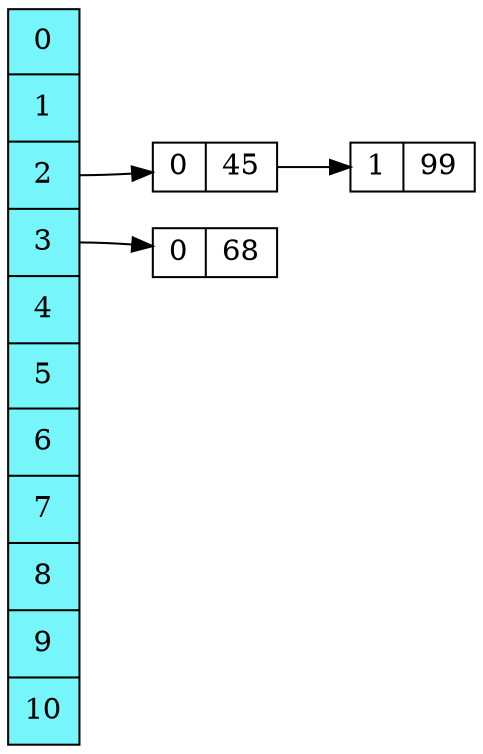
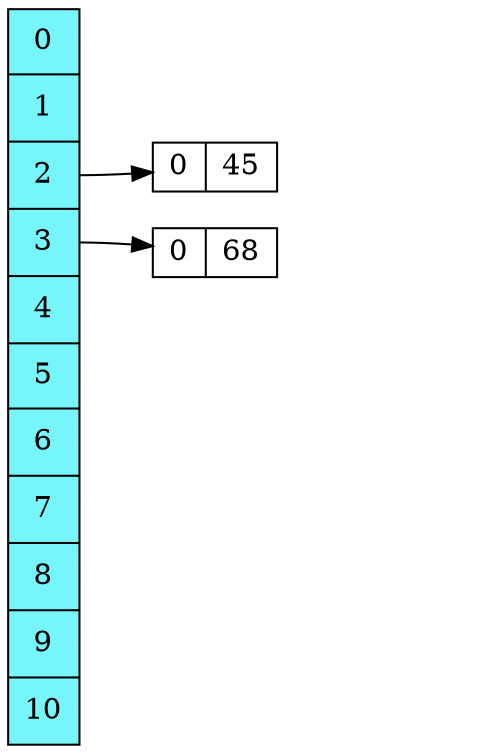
node "1": removed
